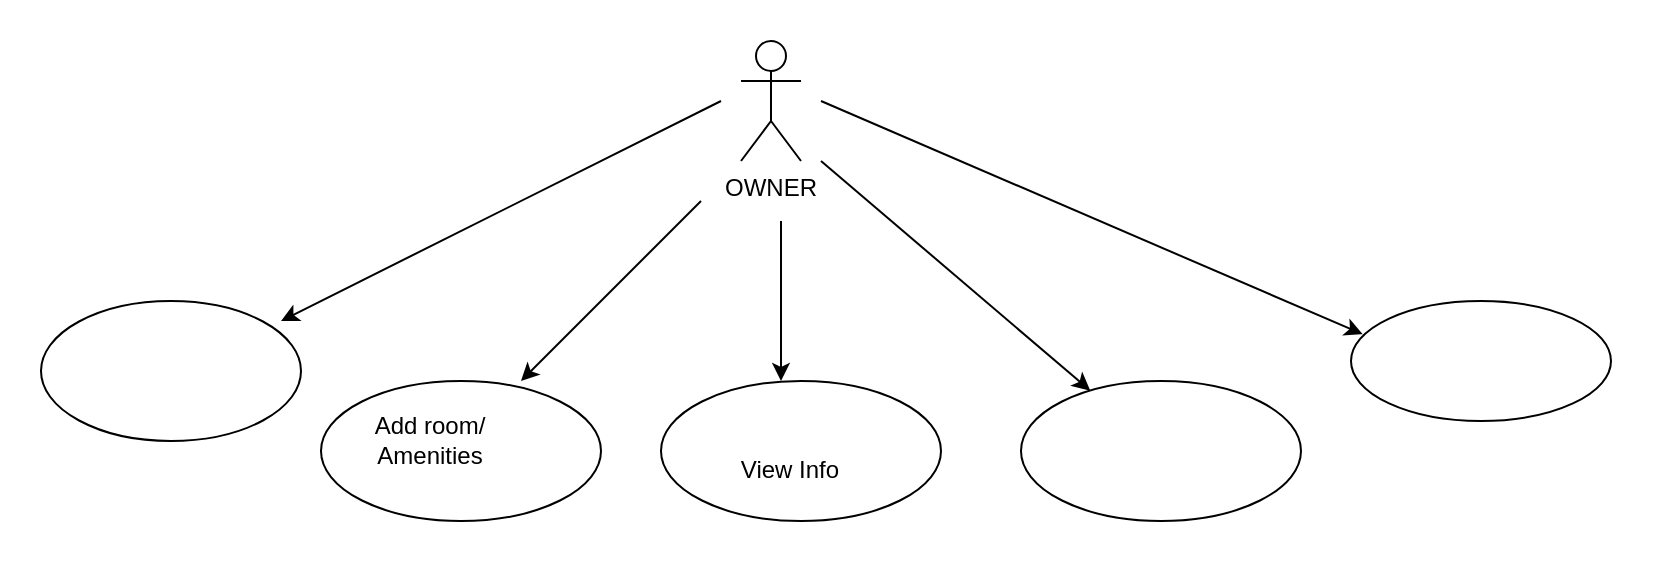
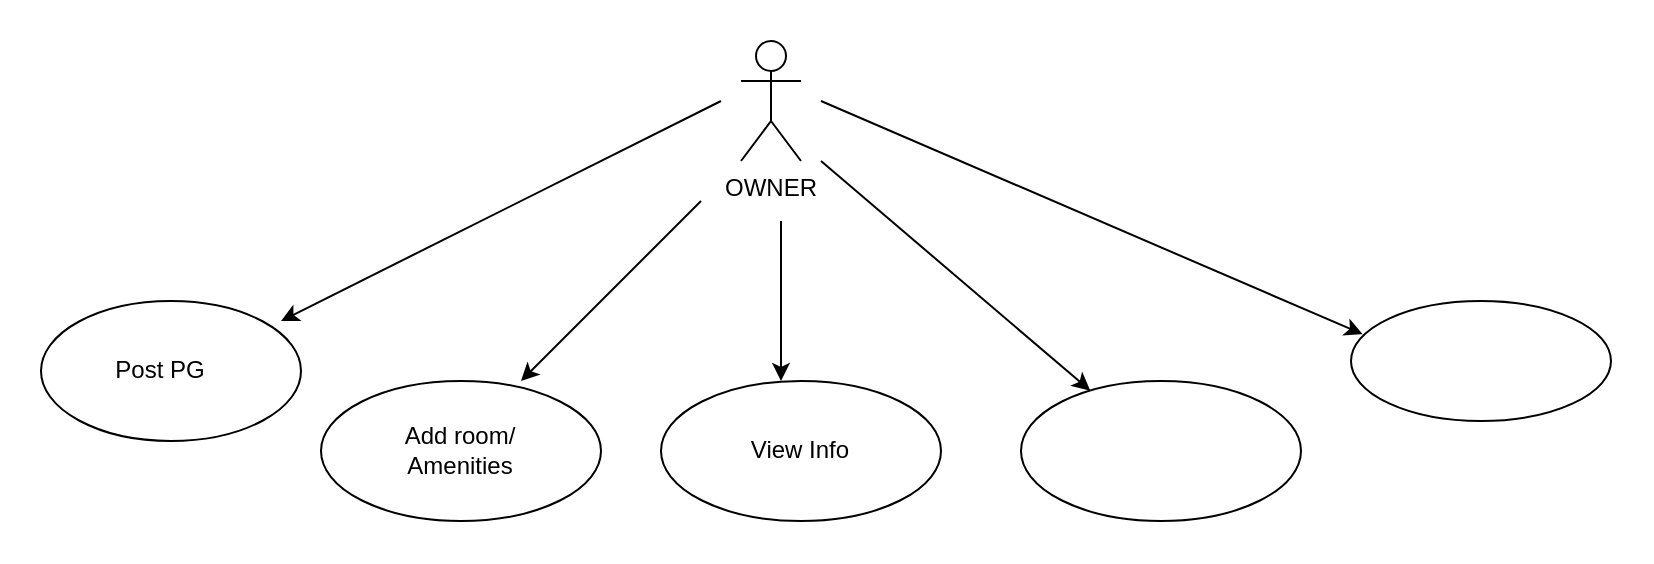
node "Post PG": added
node "Add room/ Amenities": moved (431, 441) -> (461, 451)
node "View Info": moved (791, 471) -> (801, 451)
